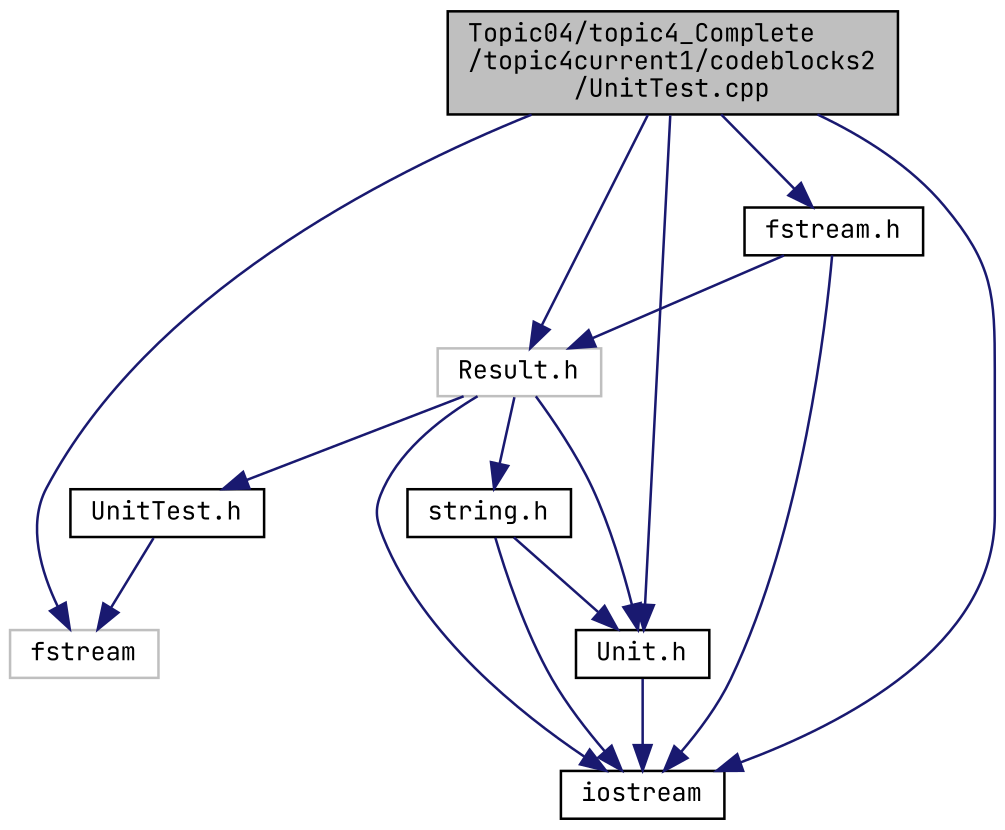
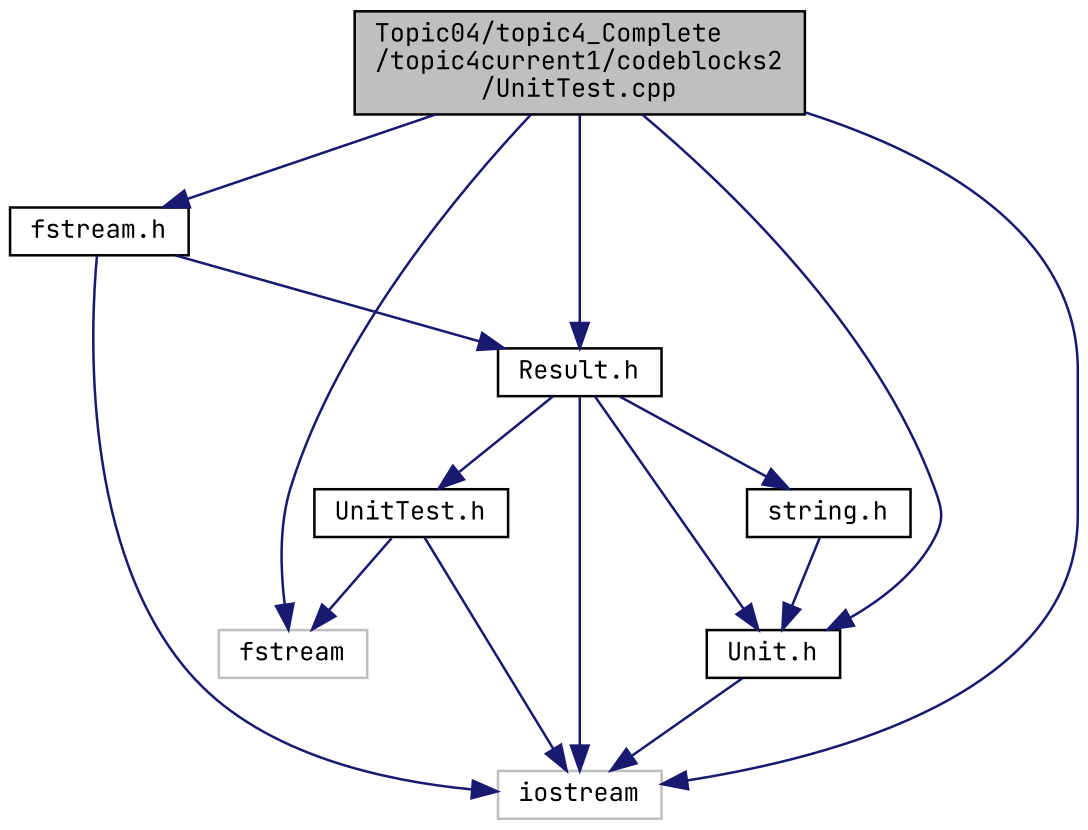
node "Result.h": color grey75 -> black
edge "string.h" -> "iostream": now "UnitTest.h" -> "iostream"
node "iostream": color black -> grey75
